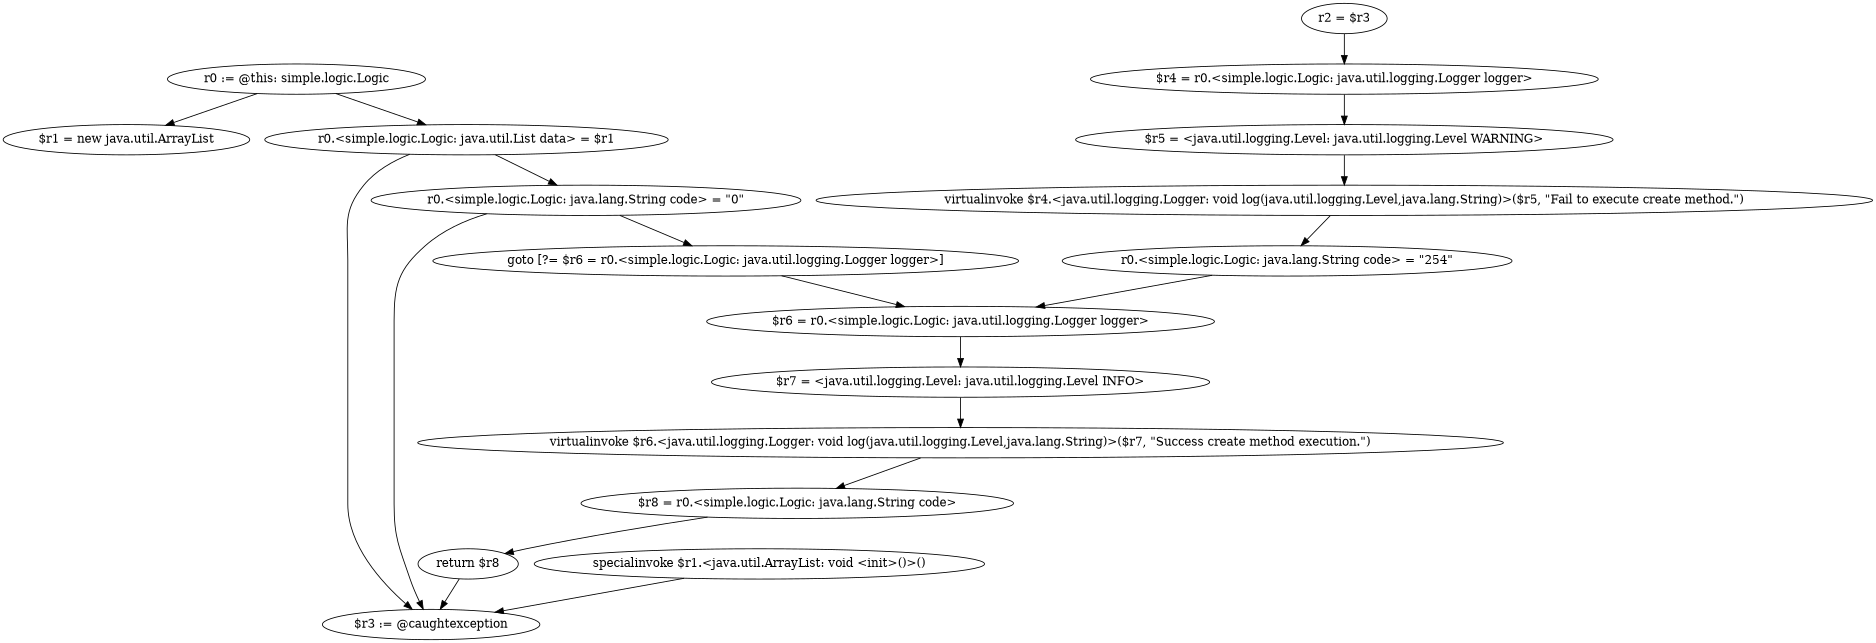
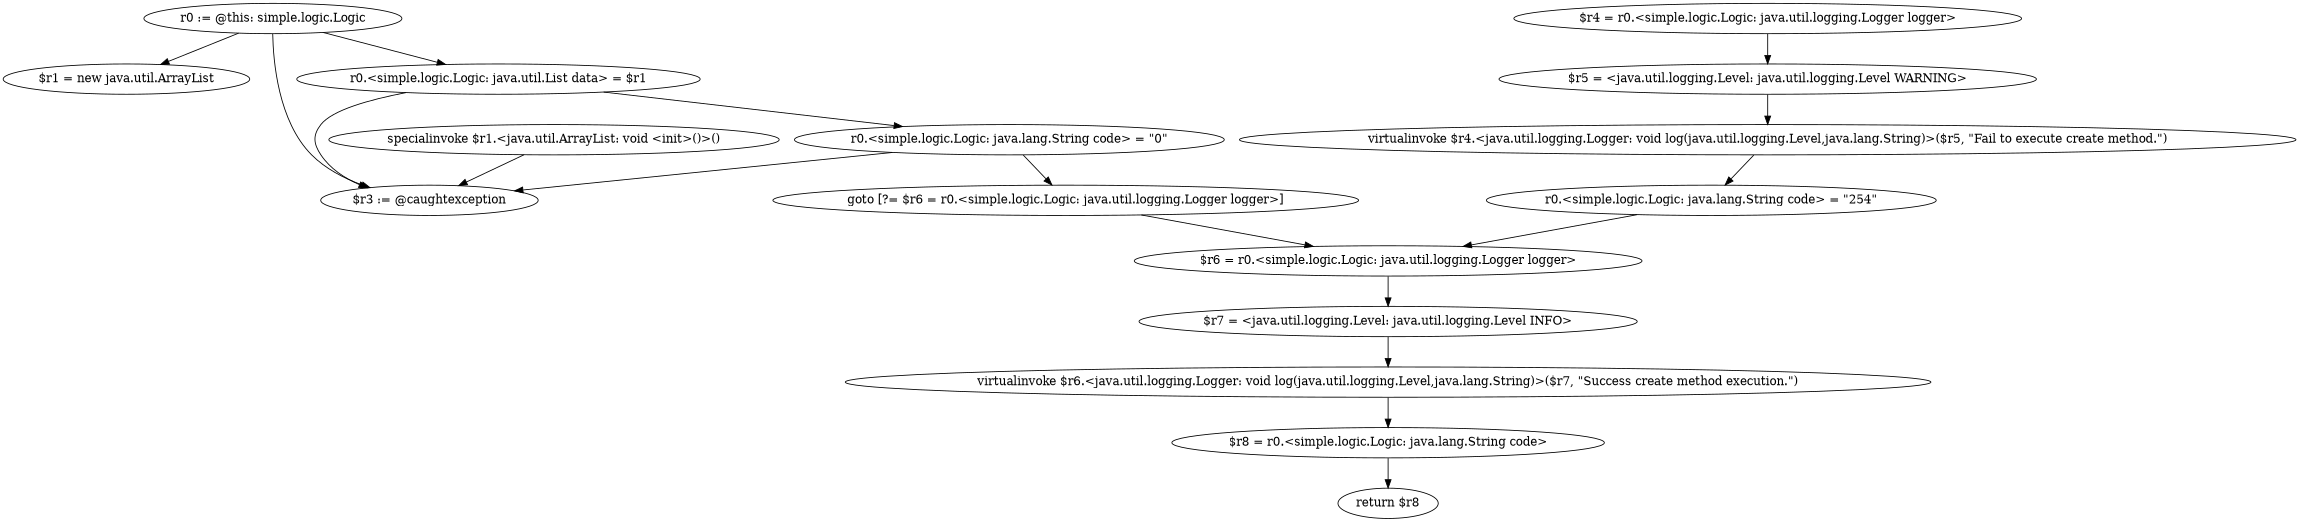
node "r2 = $r3": removed
edge "return $r8" -> "$r3 := @caughtexception": now "r0 := @this: simple.logic.Logic" -> "$r3 := @caughtexception"
